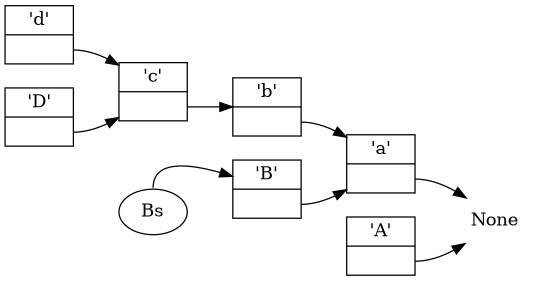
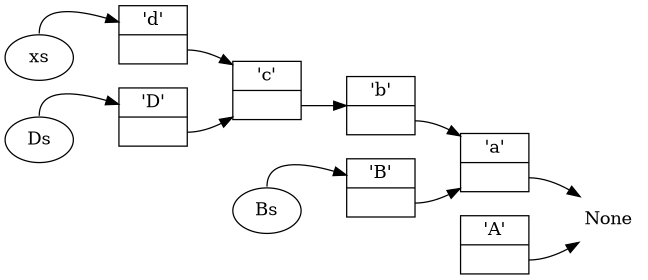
node "xs": added
node "Ds": added
